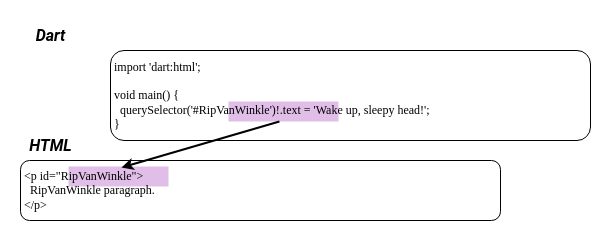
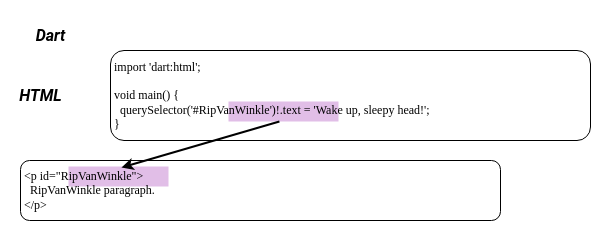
node "HTML": moved (51, 146) -> (41, 96)
